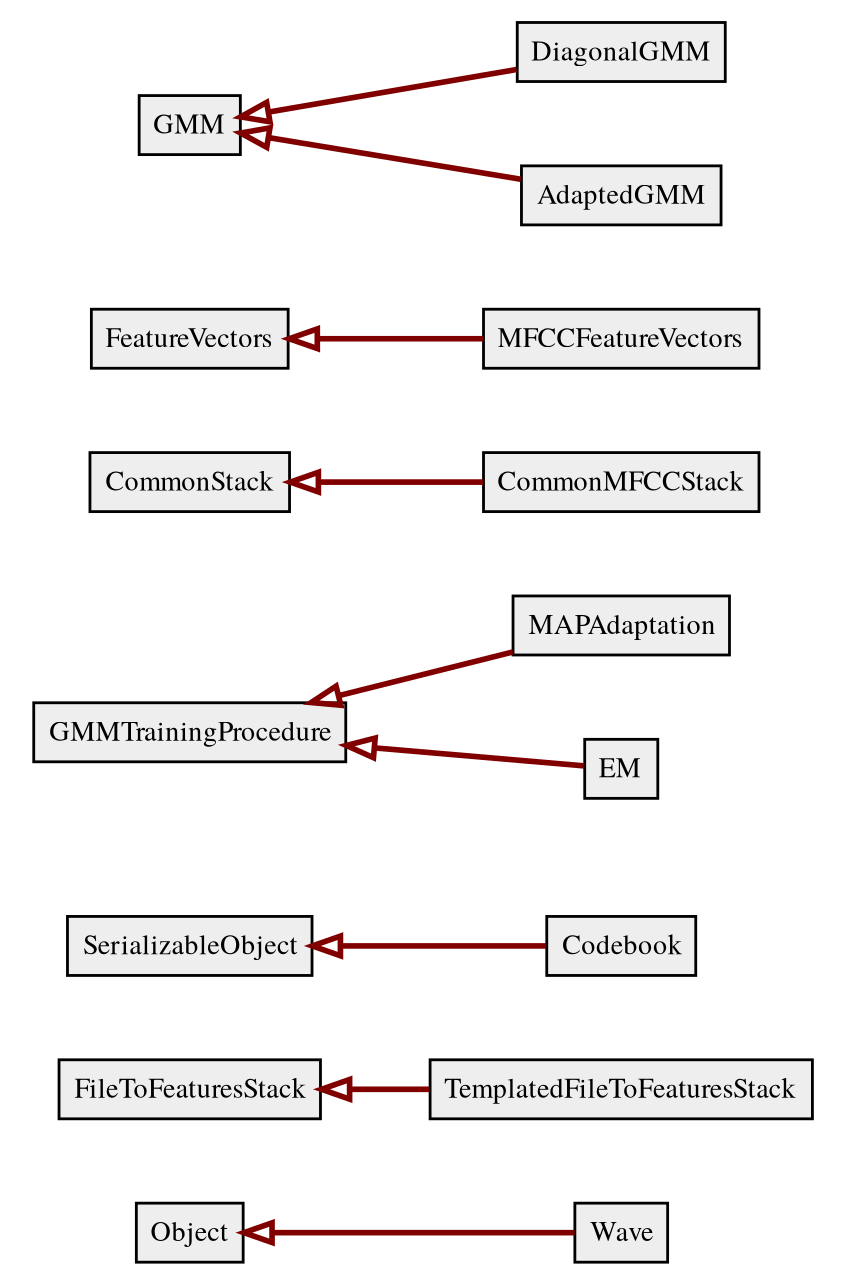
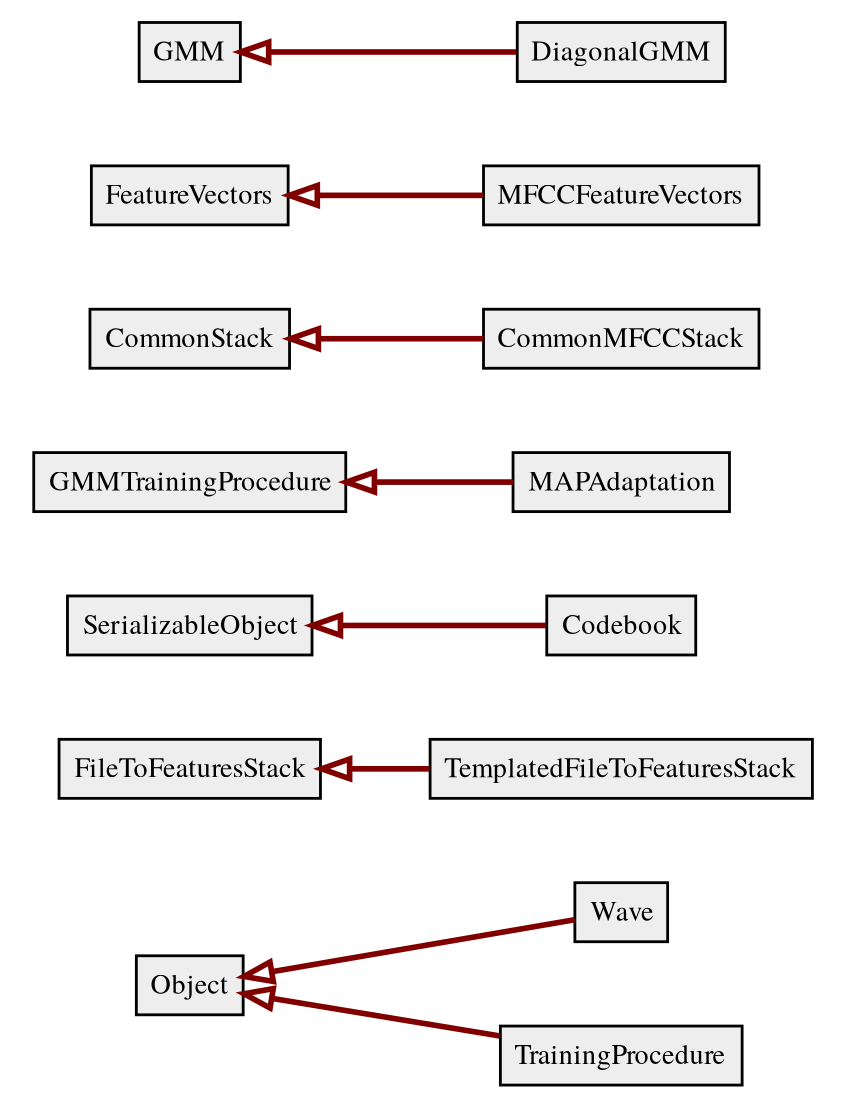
node "AdaptedGMM": removed
node "EM": removed
node "TrainingProcedure": added
